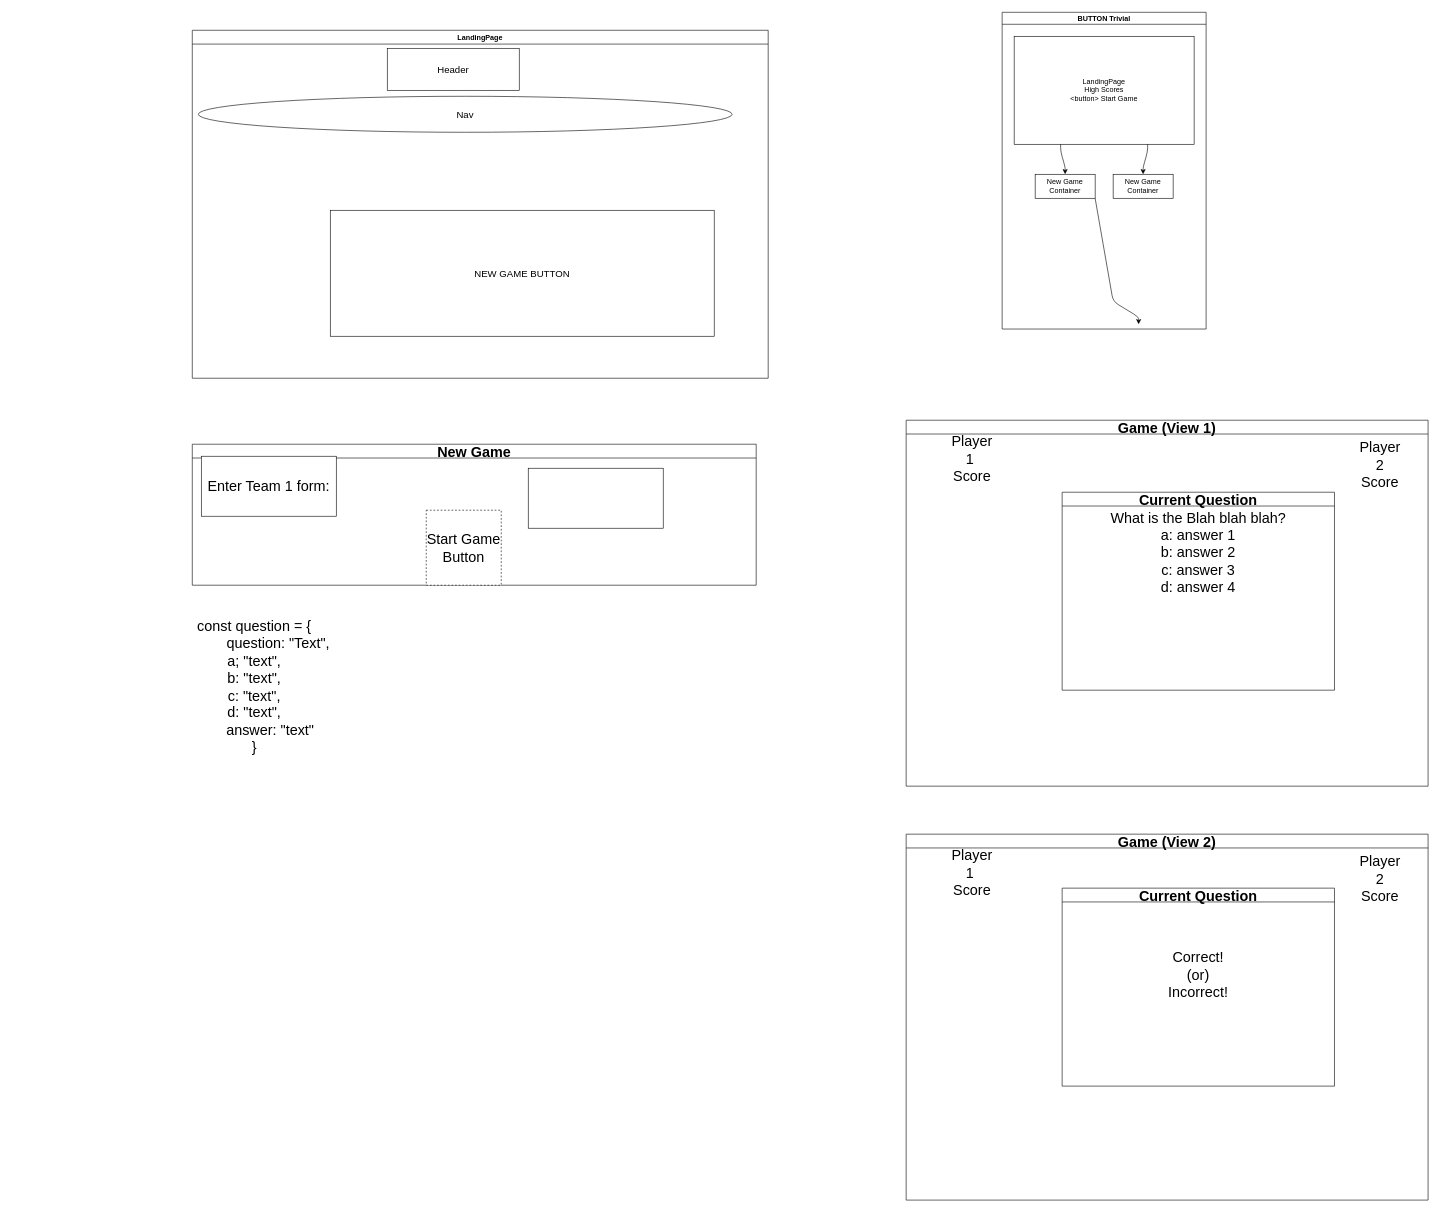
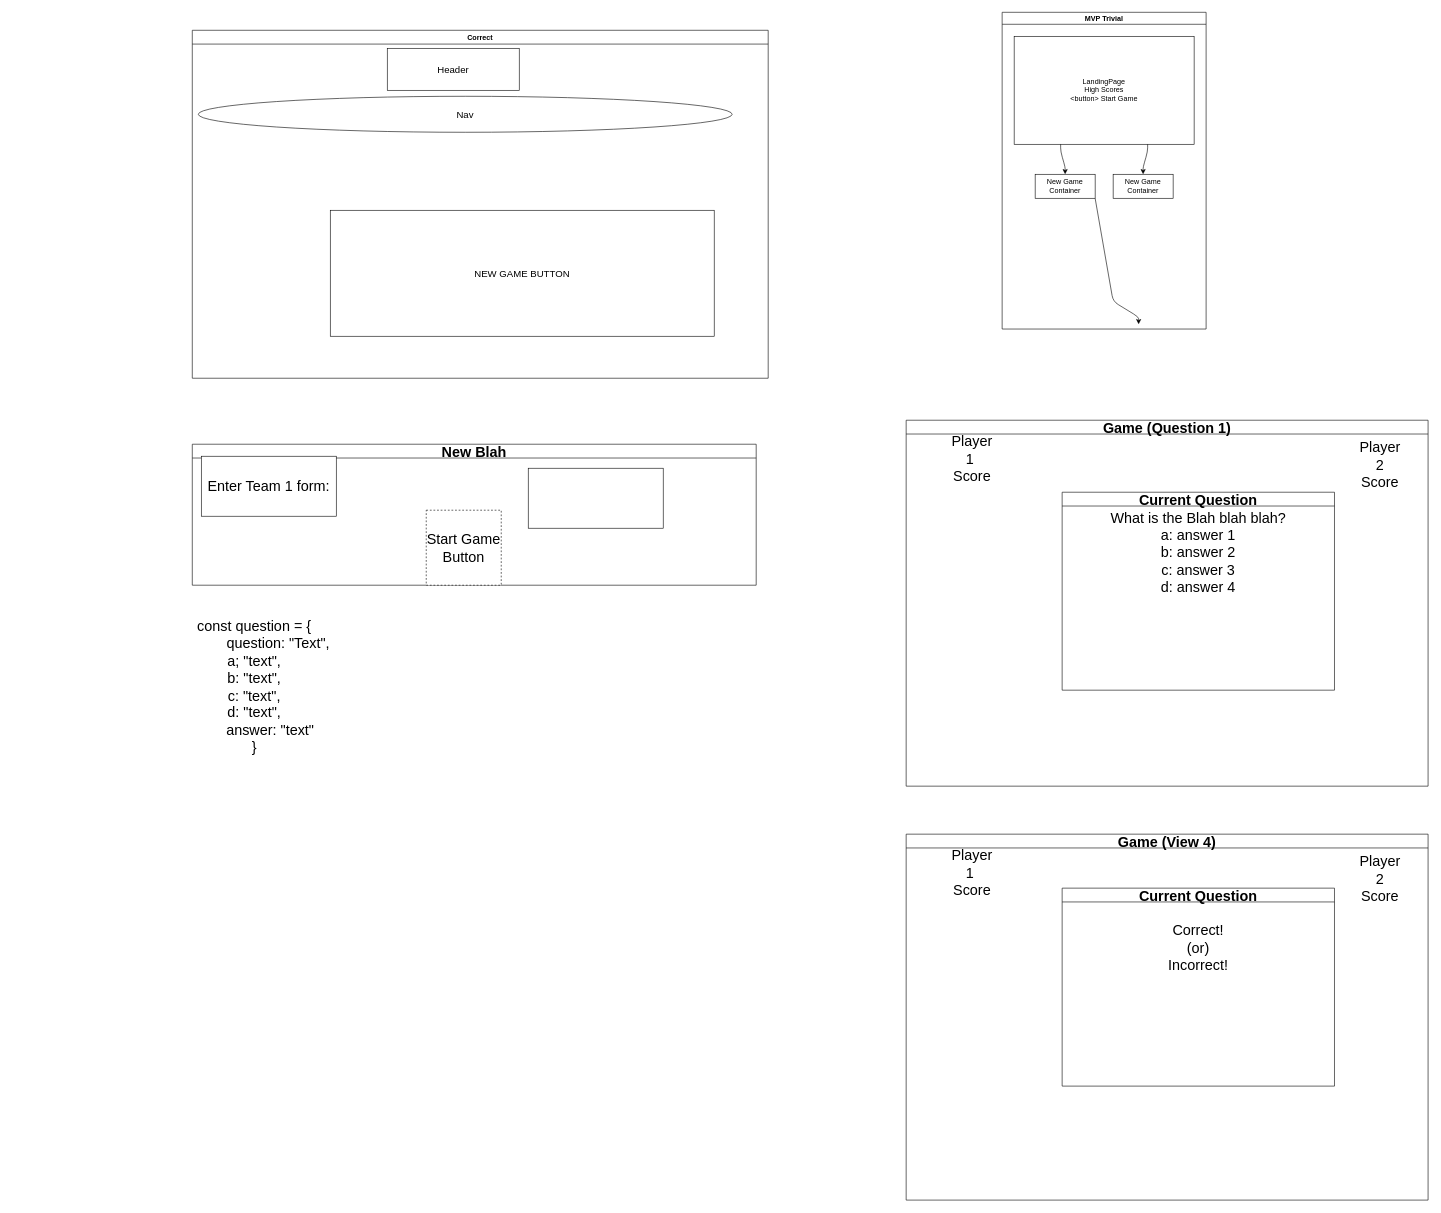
node "BUTTON Trivial": label "BUTTON Trivial" -> "MVP Trivial"
node "LandingPage": label "LandingPage" -> "Correct"
node "Game (View 1)": label "Game (View 1)" -> "Game (Question 1)"
node "New Game": label "New Game" -> "New Blah"
node "Game (View 2)": label "Game (View 2)" -> "Game (View 4)"
node "Correct! (or) Incorrect!": moved (1199, 975) -> (1199, 948)
